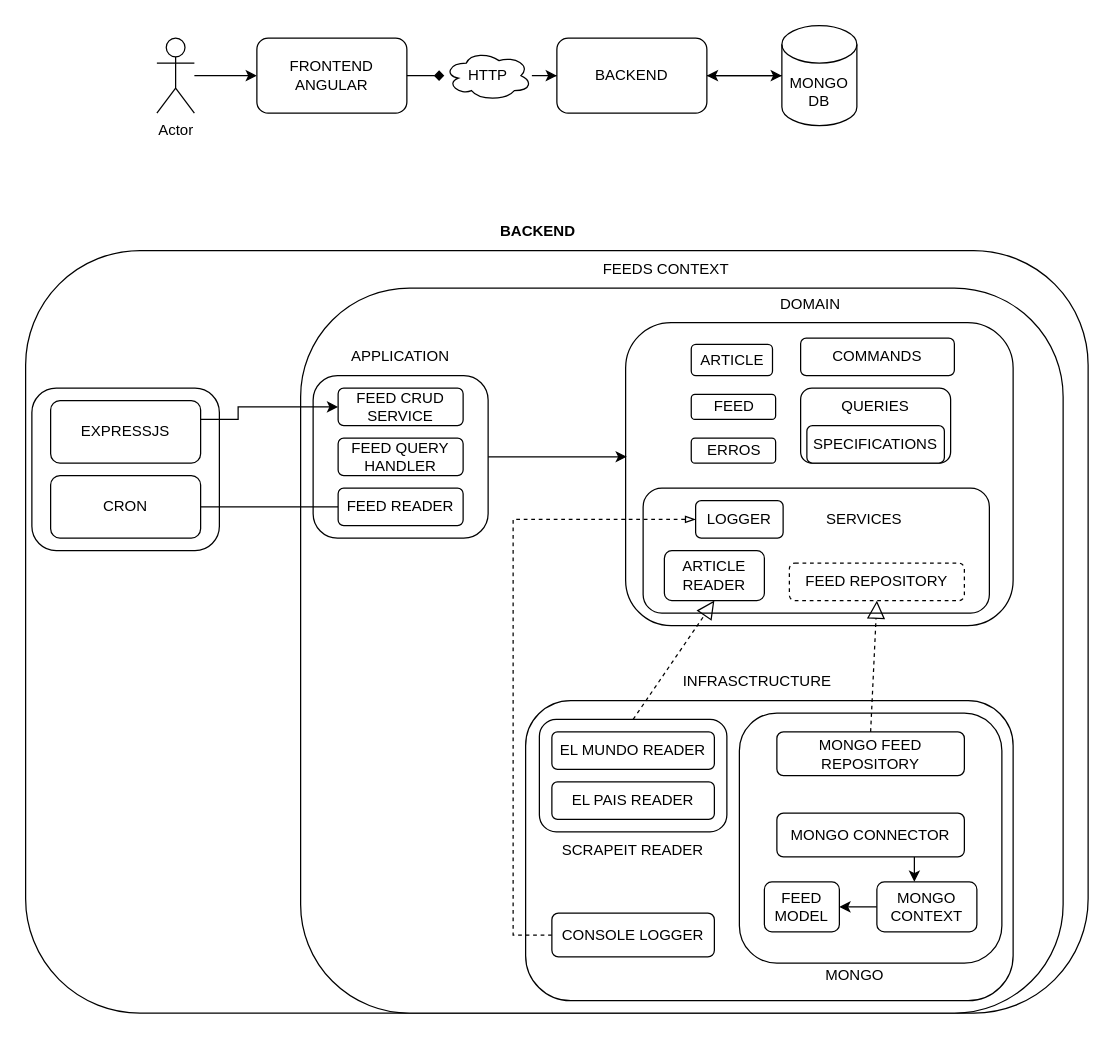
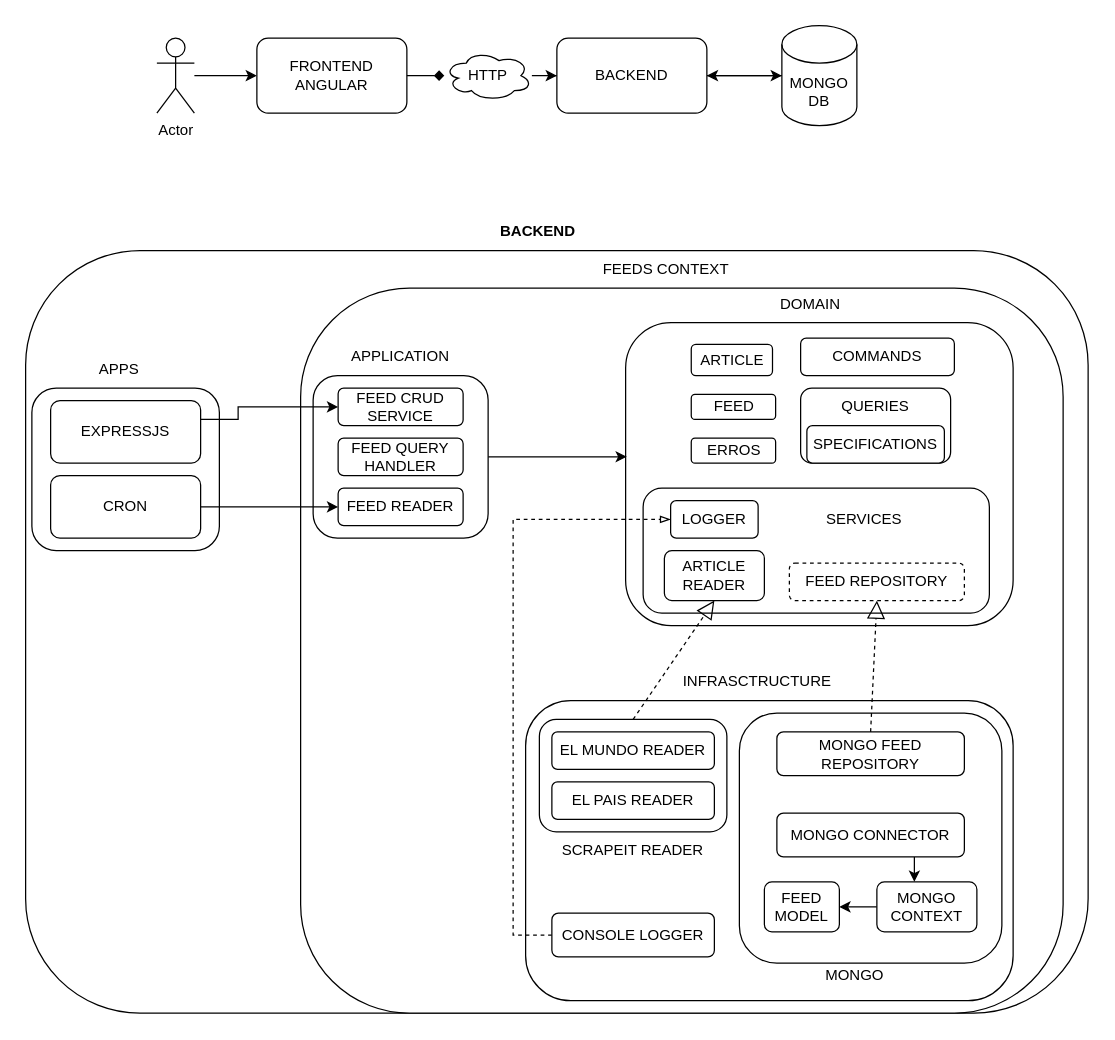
node "APPS": added
edge "CRON" -- "FEED READER": arrowhead none -> classic
node "LOGGER": moved (739, 519) -> (714, 519)
